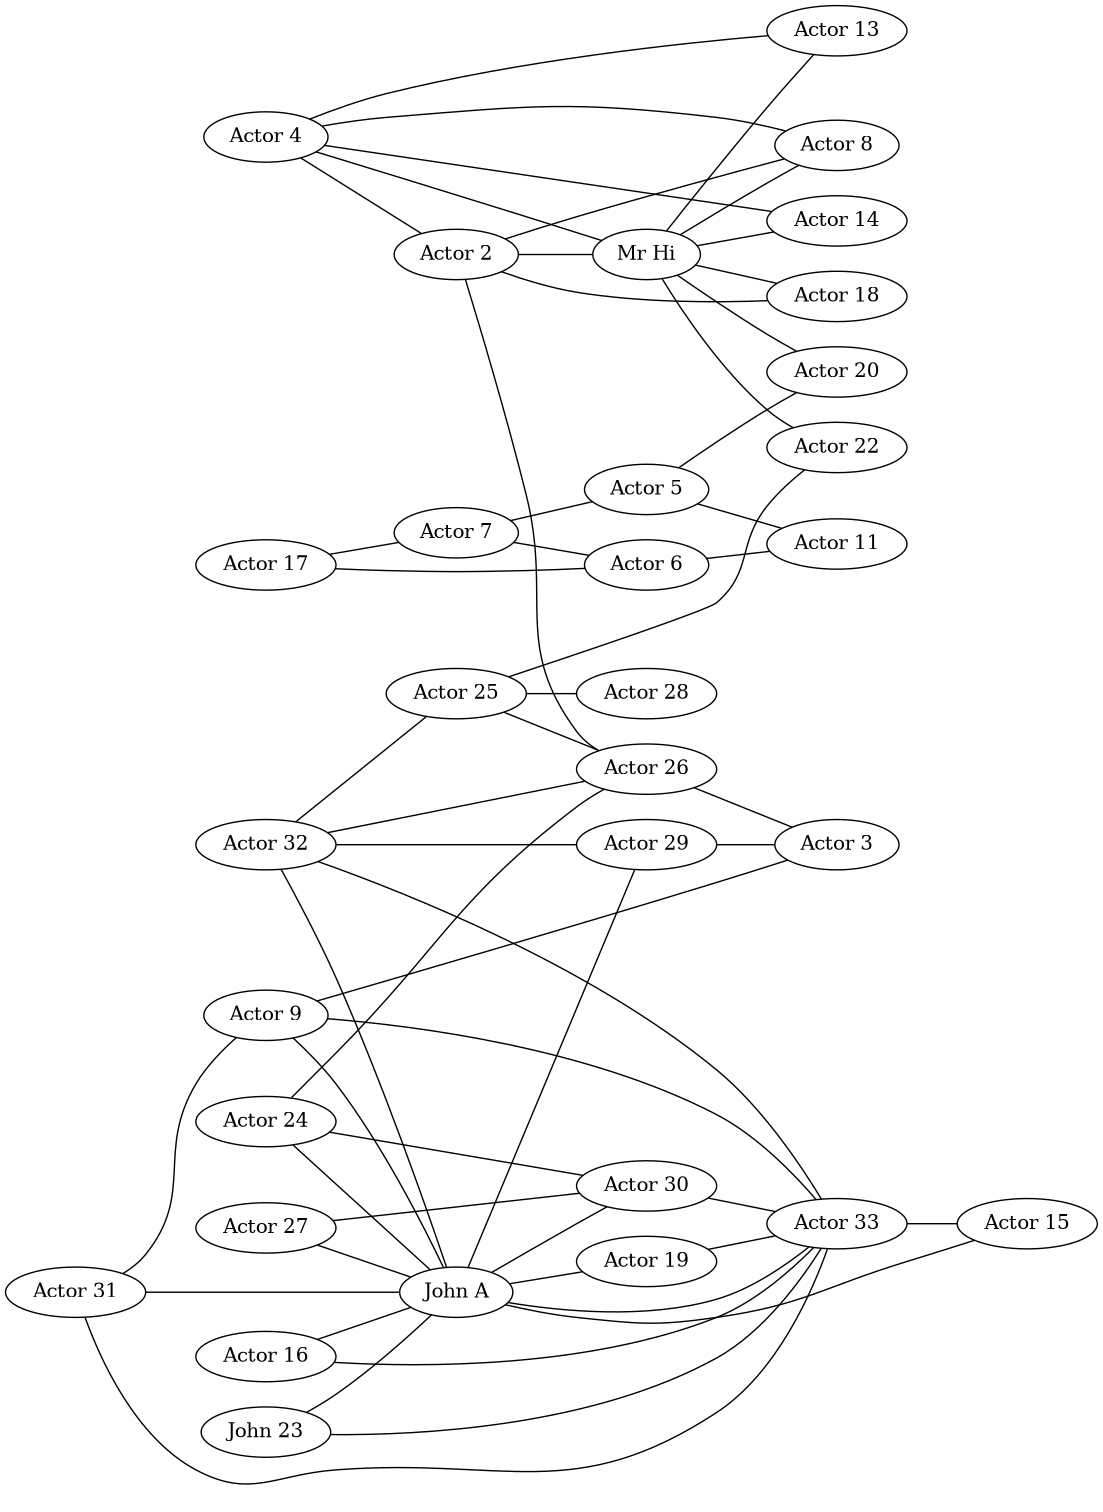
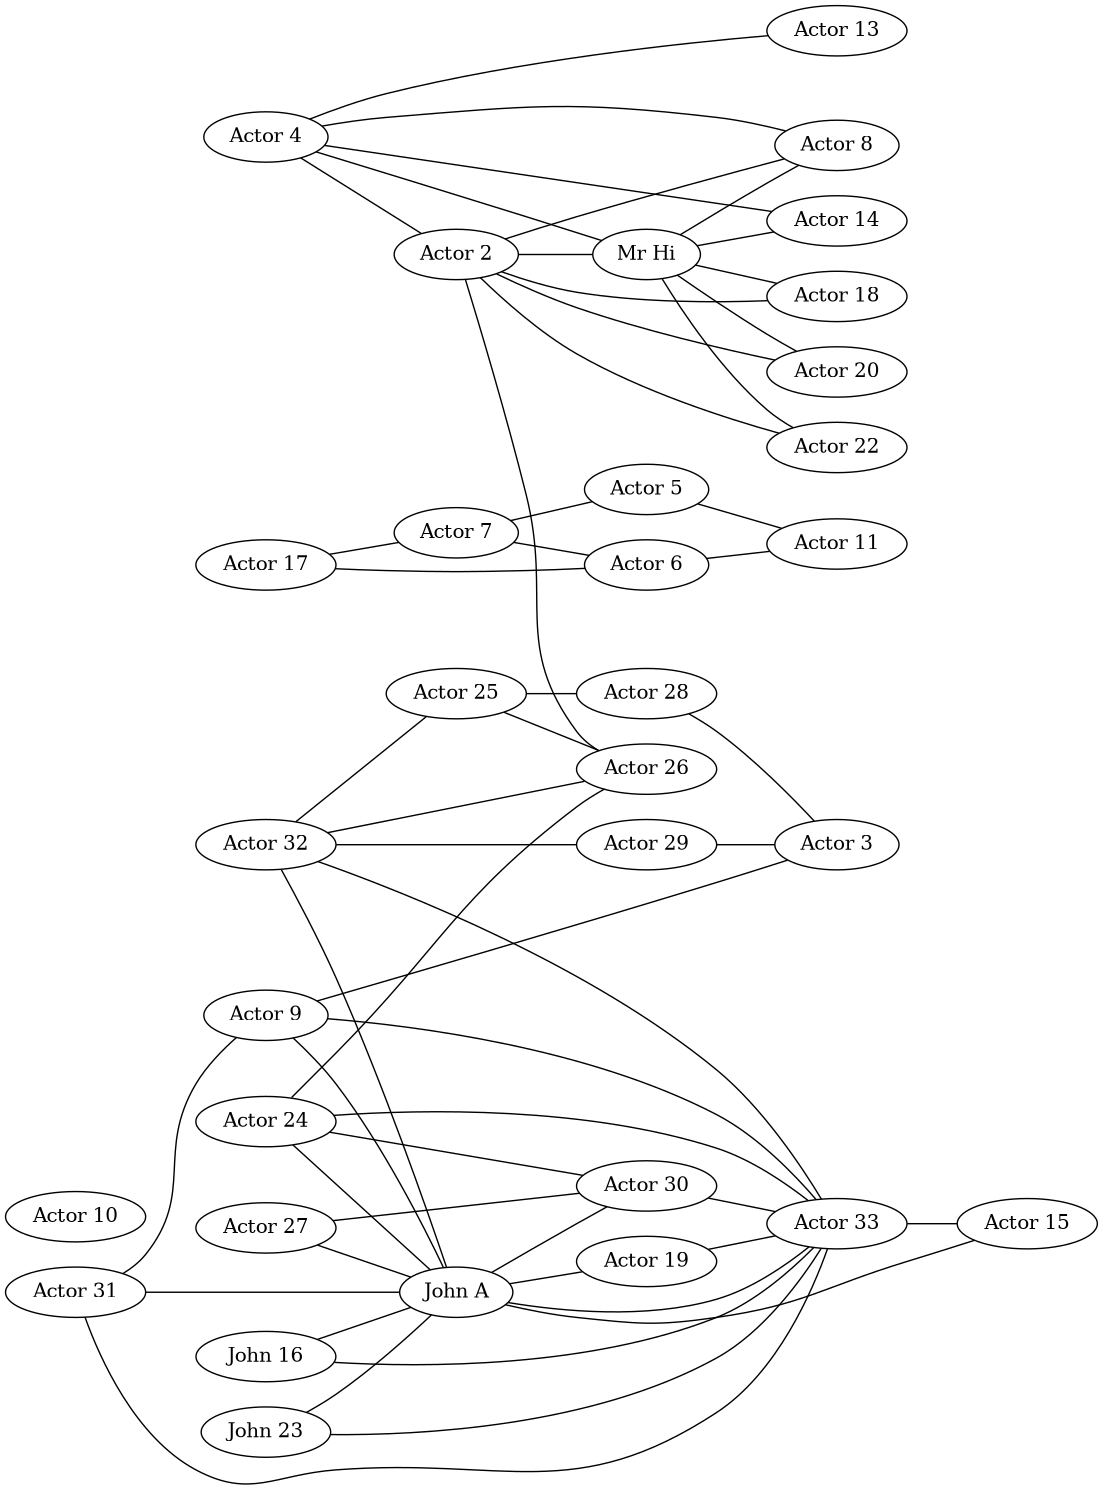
edge "Actor 13" -- "Mr Hi": removed
edge "Actor 20" -- "Actor 5": now "Actor 20" -- "Actor 2"
edge "Actor 22" -- "Actor 25": now "Actor 22" -- "Actor 2"
edge "Actor 26" -- "Actor 3": now "Actor 28" -- "Actor 3"
edge "Actor 29" -- "John A": removed
edge "Actor 24" -- "Actor 33": added
node "Actor 10": added
node "Actor 16": label "Actor 16" -> "John 16"
